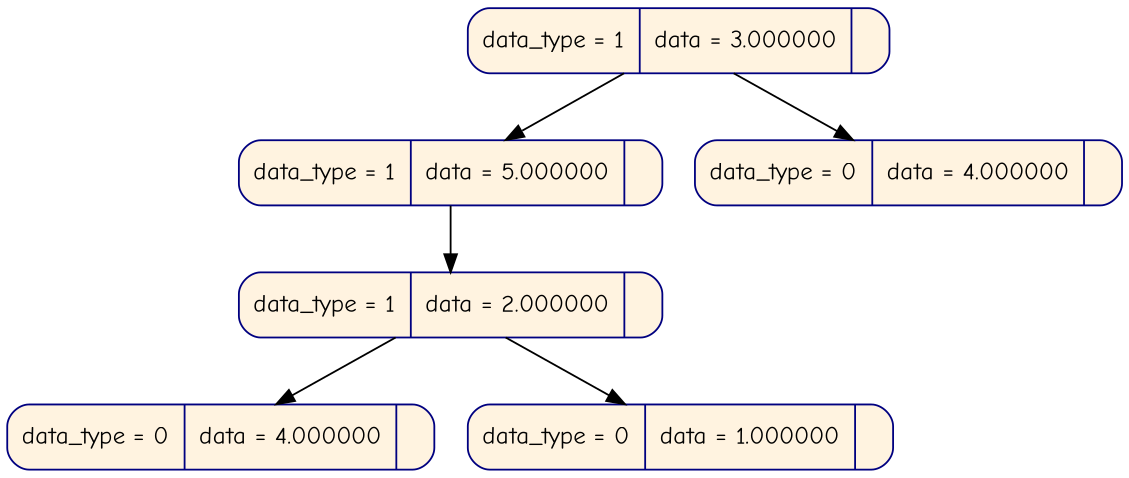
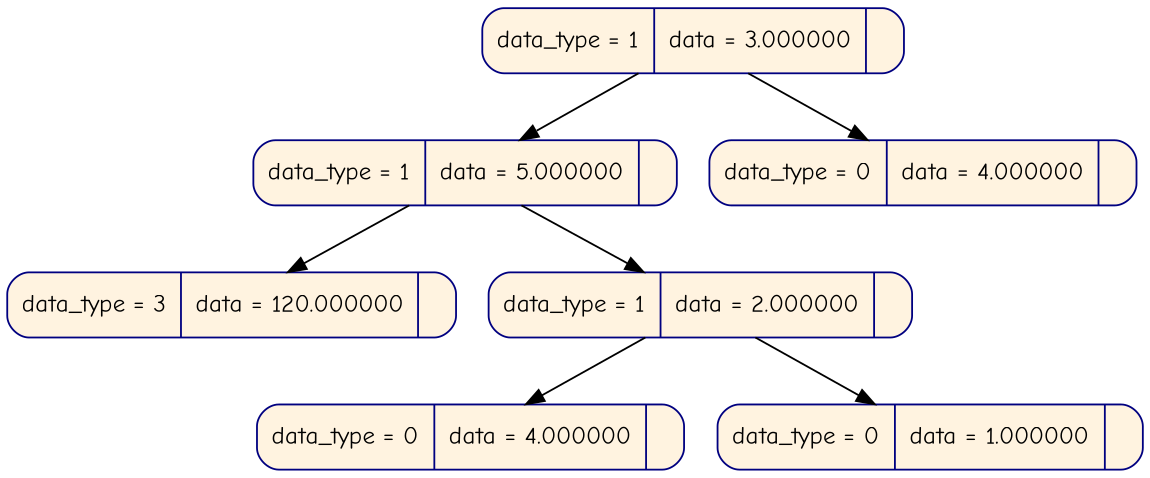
node "data_type = 3": added
